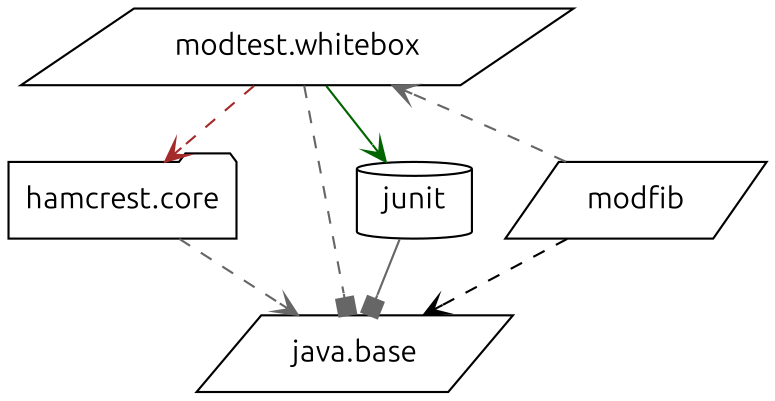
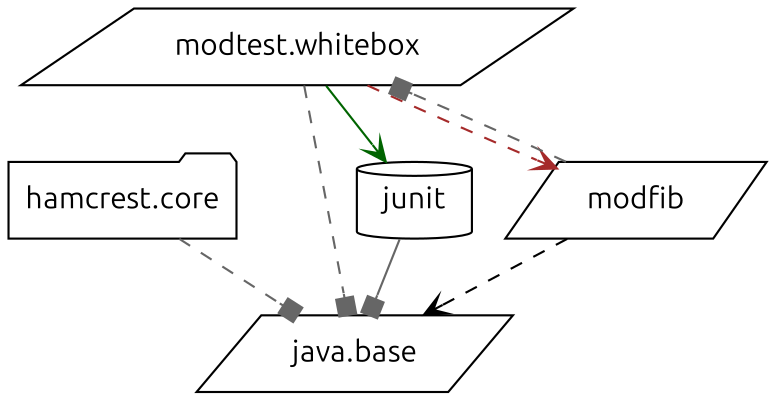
edge "modtest.whitebox" -> "hamcrest.core": now "modtest.whitebox" -> "modfib"
edge "modfib" -> "modtest.whitebox": arrowhead vee -> box
edge "hamcrest.core" -> "java.base": arrowhead vee -> box
